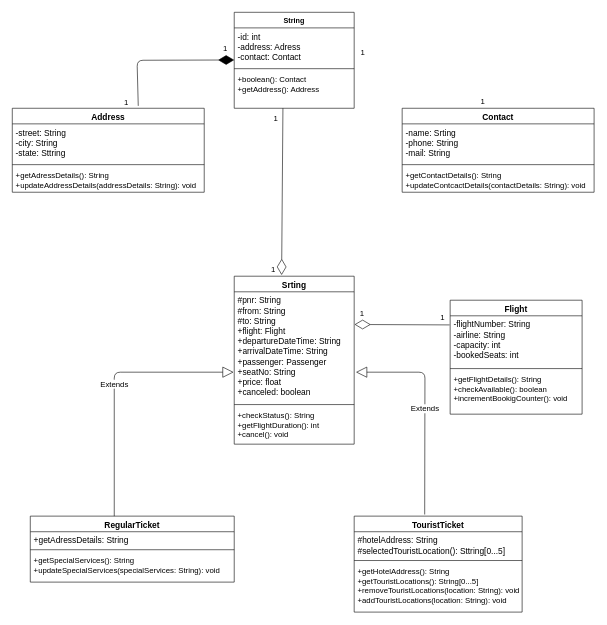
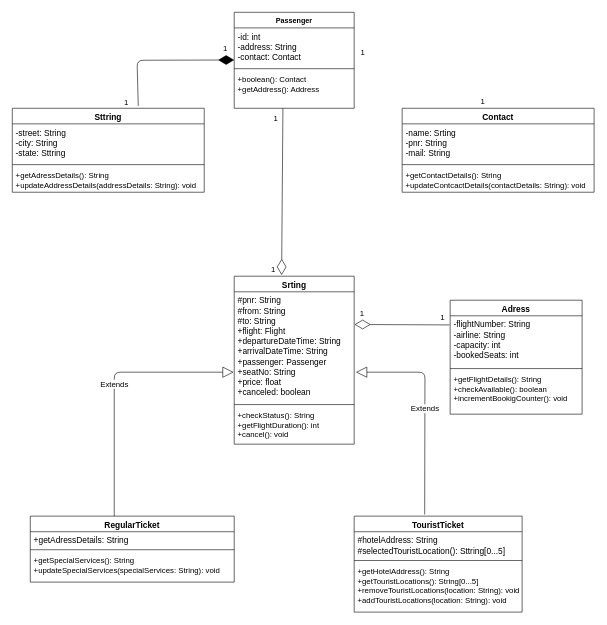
node "String": label "String" -> "Passenger"
node "-id: int -address: Adress -contact: Contact": label "-id: int -address: Adress -contact: Contact" -> "-id: int -address: String -contact: Contact"
node "Address": label "Address" -> "Sttring"
node "-name: Srting -phone: String -mail: String": label "-name: Srting -phone: String -mail: String" -> "-name: Srting -pnr: String -mail: String"
node "Flight": label "Flight" -> "Adress"
